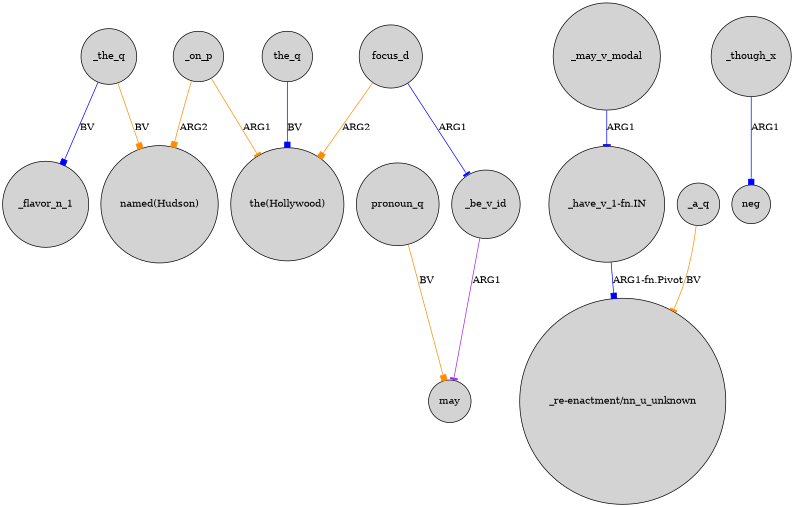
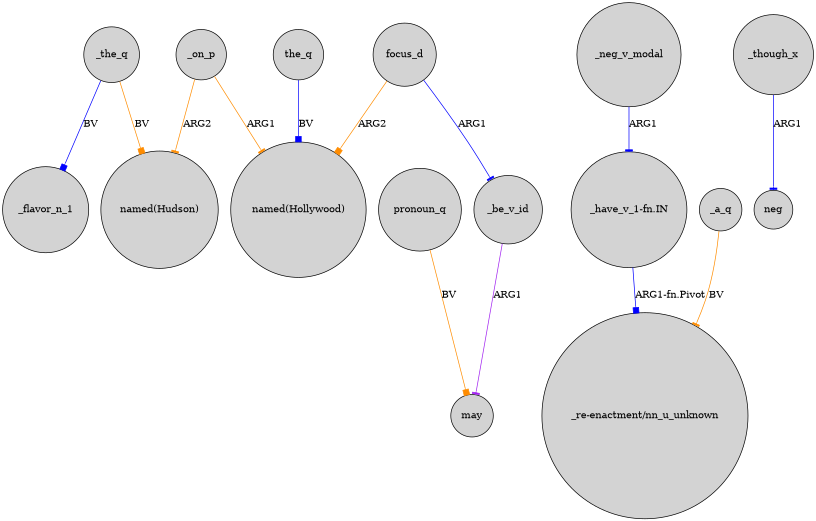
node "_may_v_modal": label "_may_v_modal" -> "_neg_v_modal"
edge "_on_p" -> "named(Hudson)": arrowhead box -> tee
edge "_though_x" -> "neg": arrowhead box -> tee
node "the(Hollywood)": label "the(Hollywood)" -> "named(Hollywood)"
